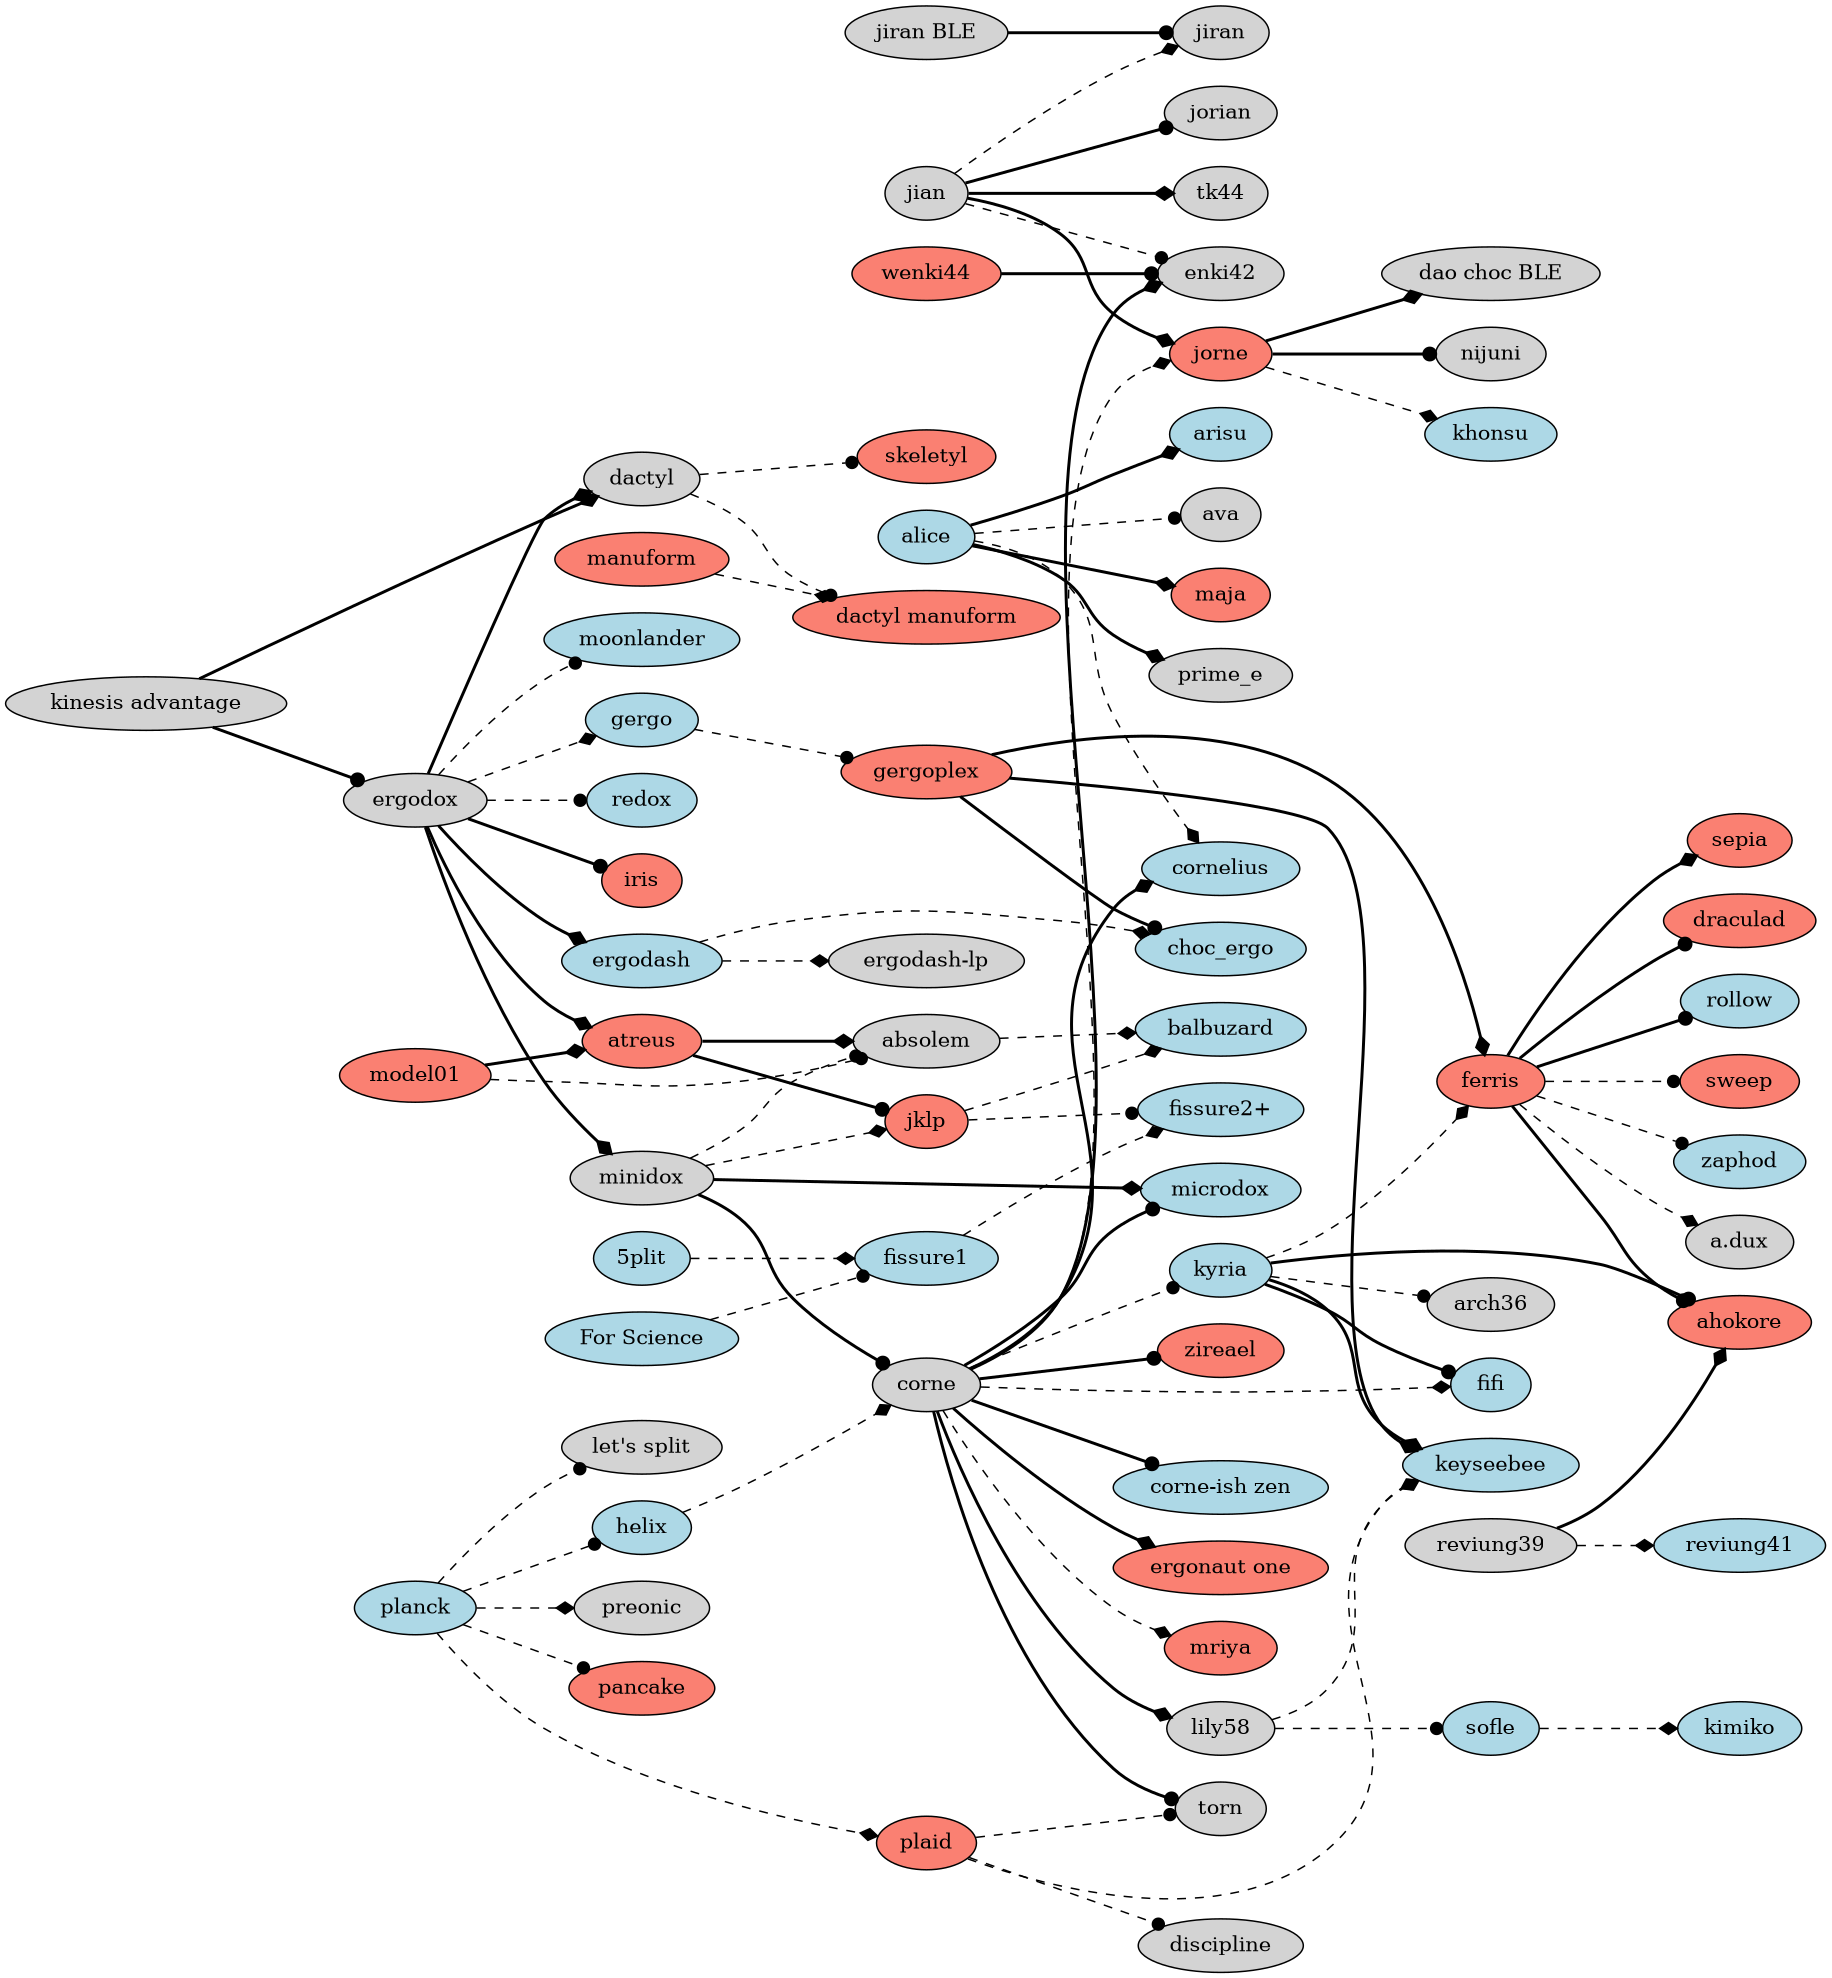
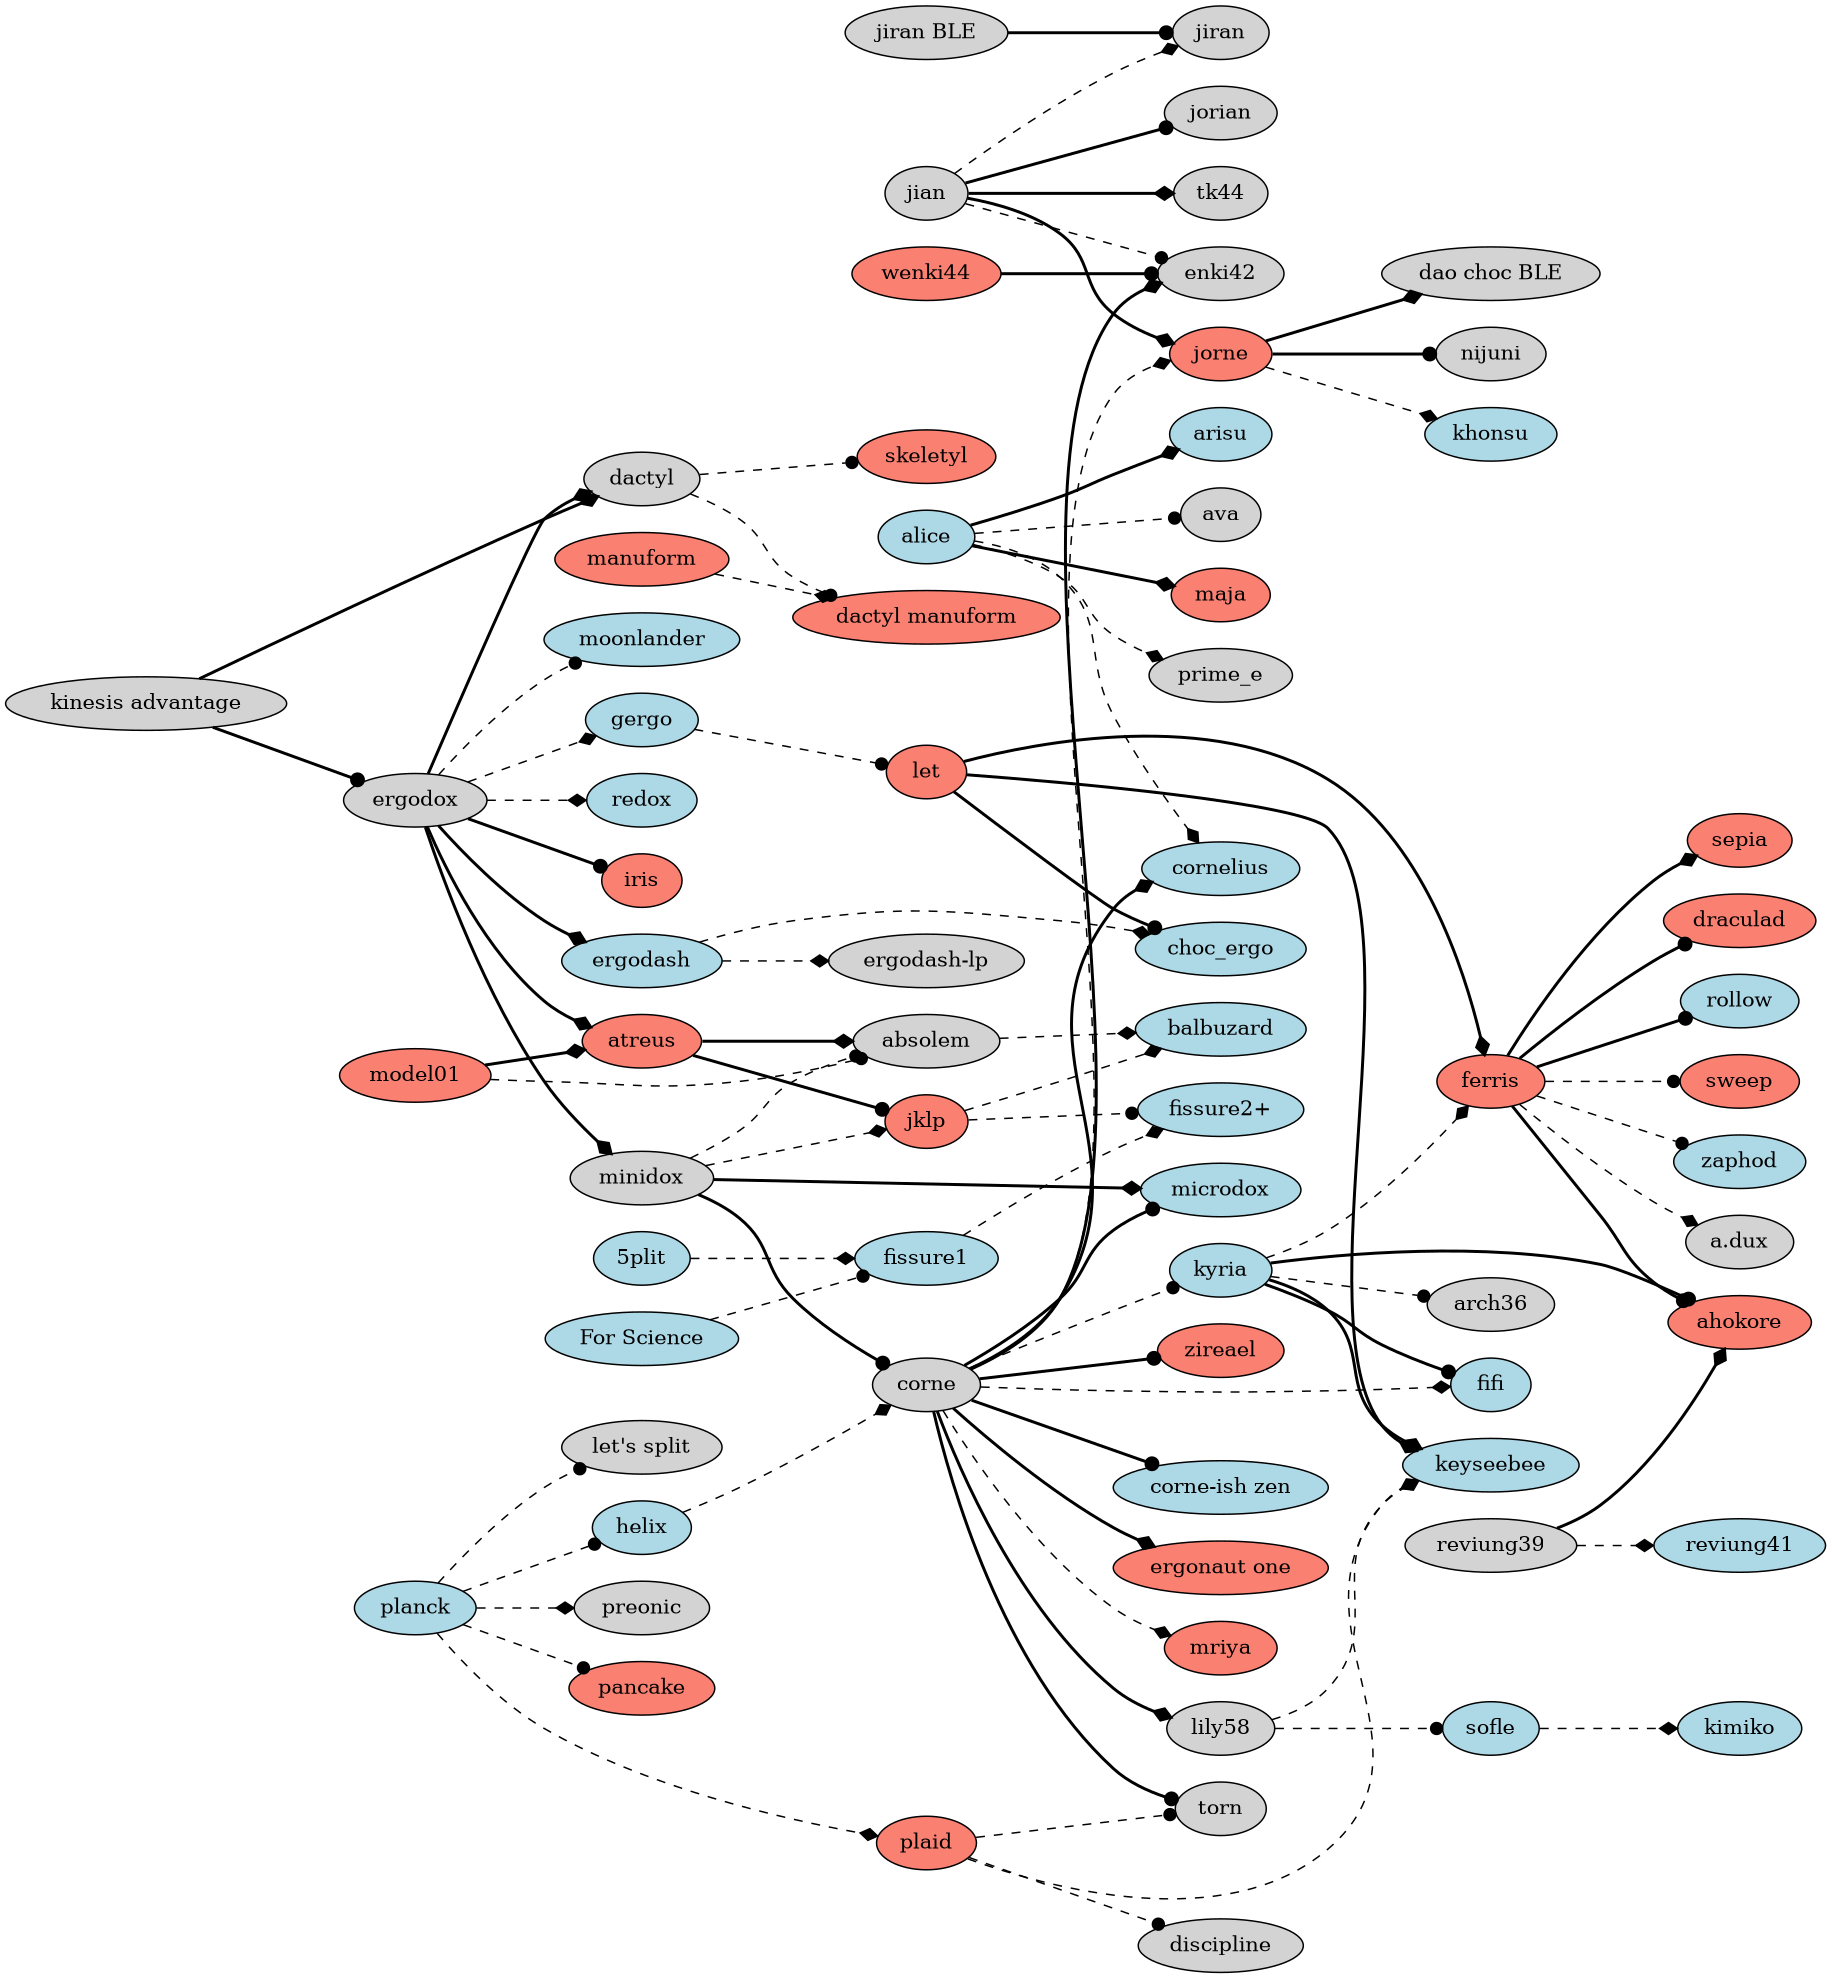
edge "alice" -> "prime_e": style bold -> dashed
node "gergoplex": label "gergoplex" -> "let"
edge "ergodox" -> "redox": arrowhead dot -> diamond
